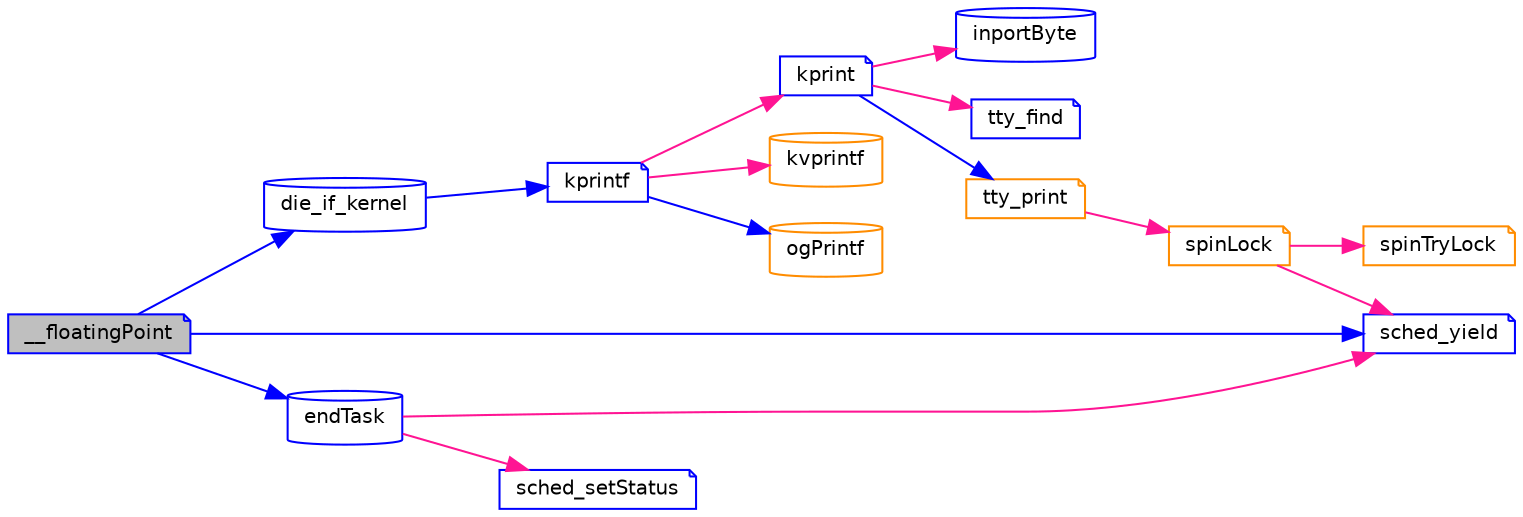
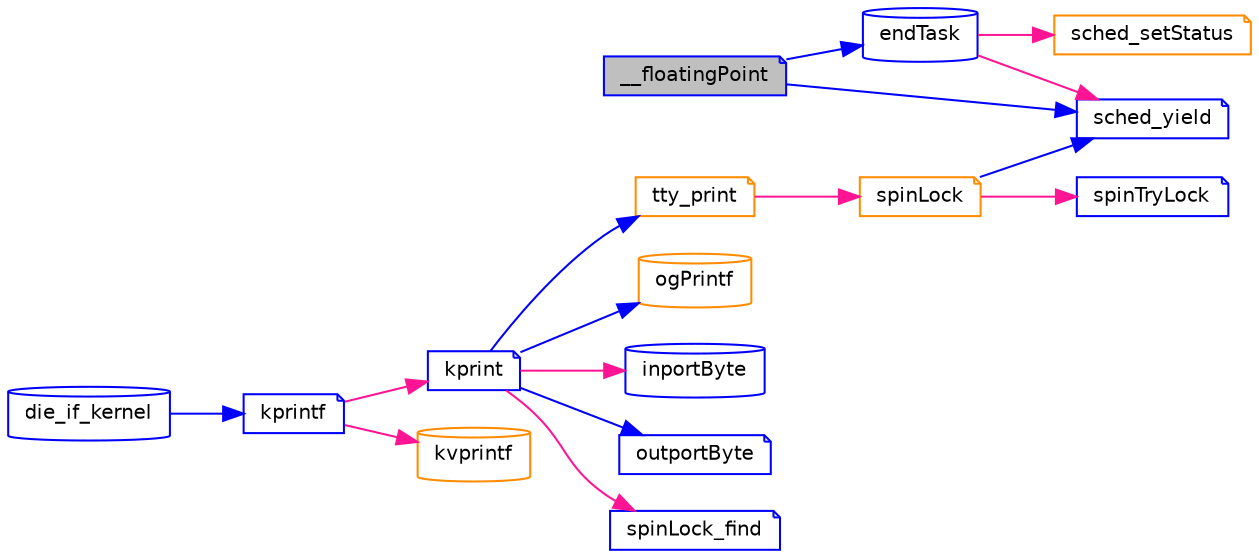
node "tty_find": label "tty_find" -> "spinLock_find"
edge "kprintf" -> "ogPrintf": now "kprint" -> "ogPrintf"
node "spinTryLock": color darkorange -> blue
edge "__floatingPoint" -> "die_if_kernel": removed
edge "spinLock" -> "sched_yield": color deeppink -> blue
node "outportByte": added
node "sched_setStatus": color blue -> darkorange
